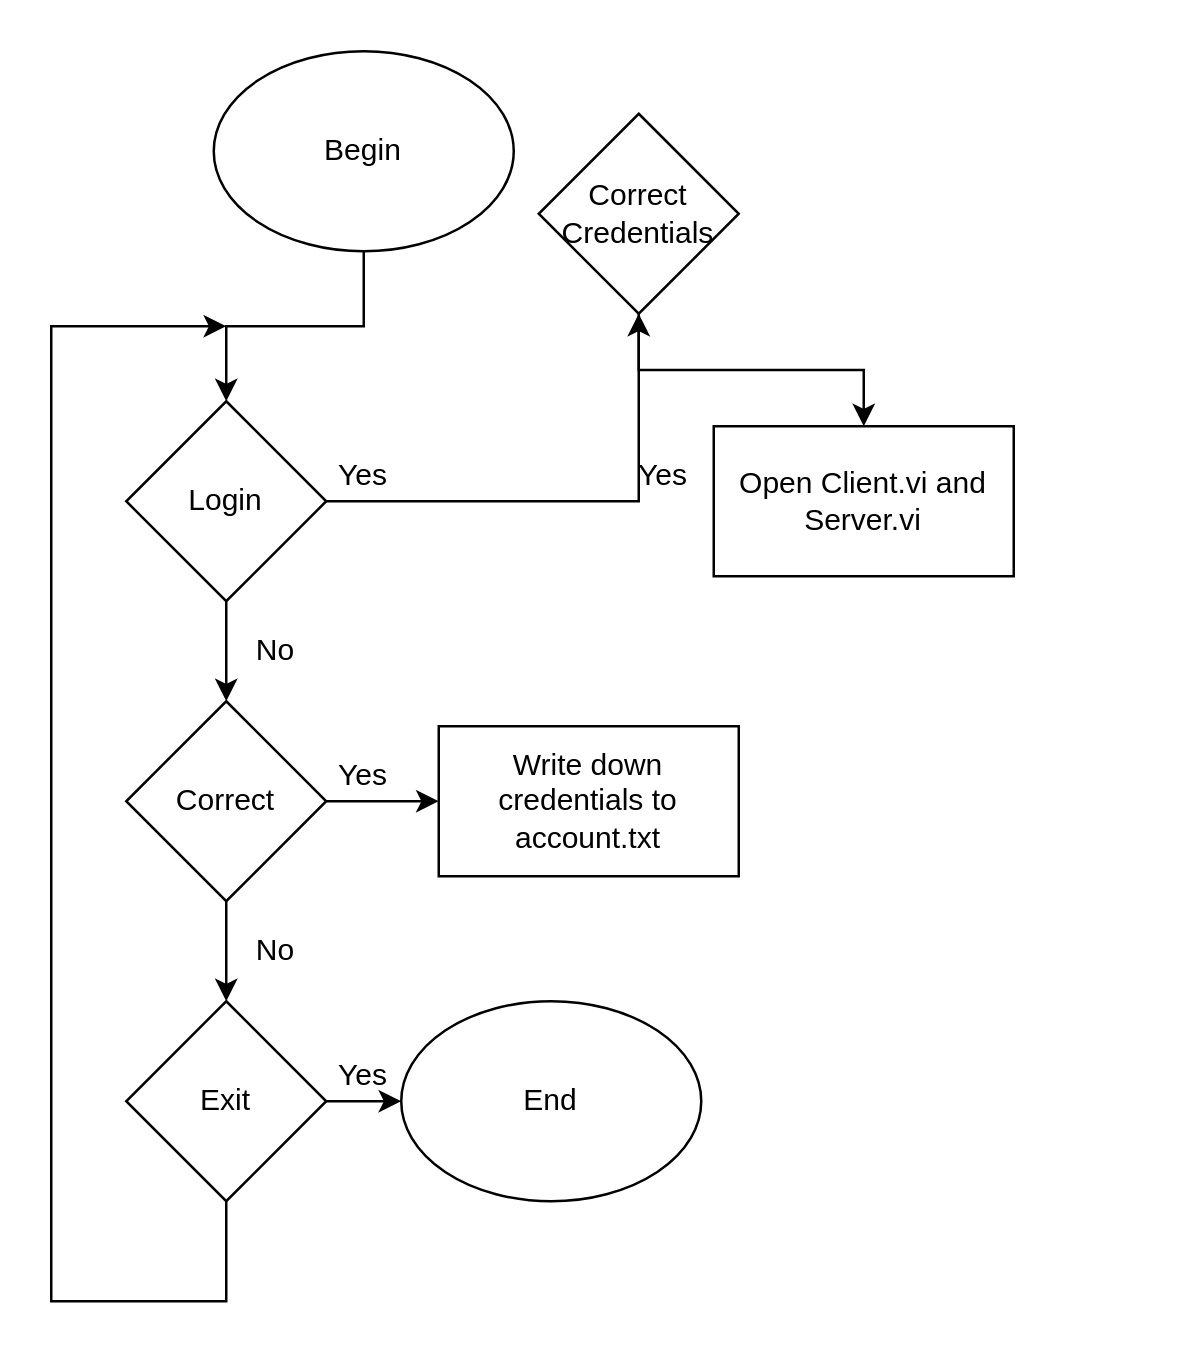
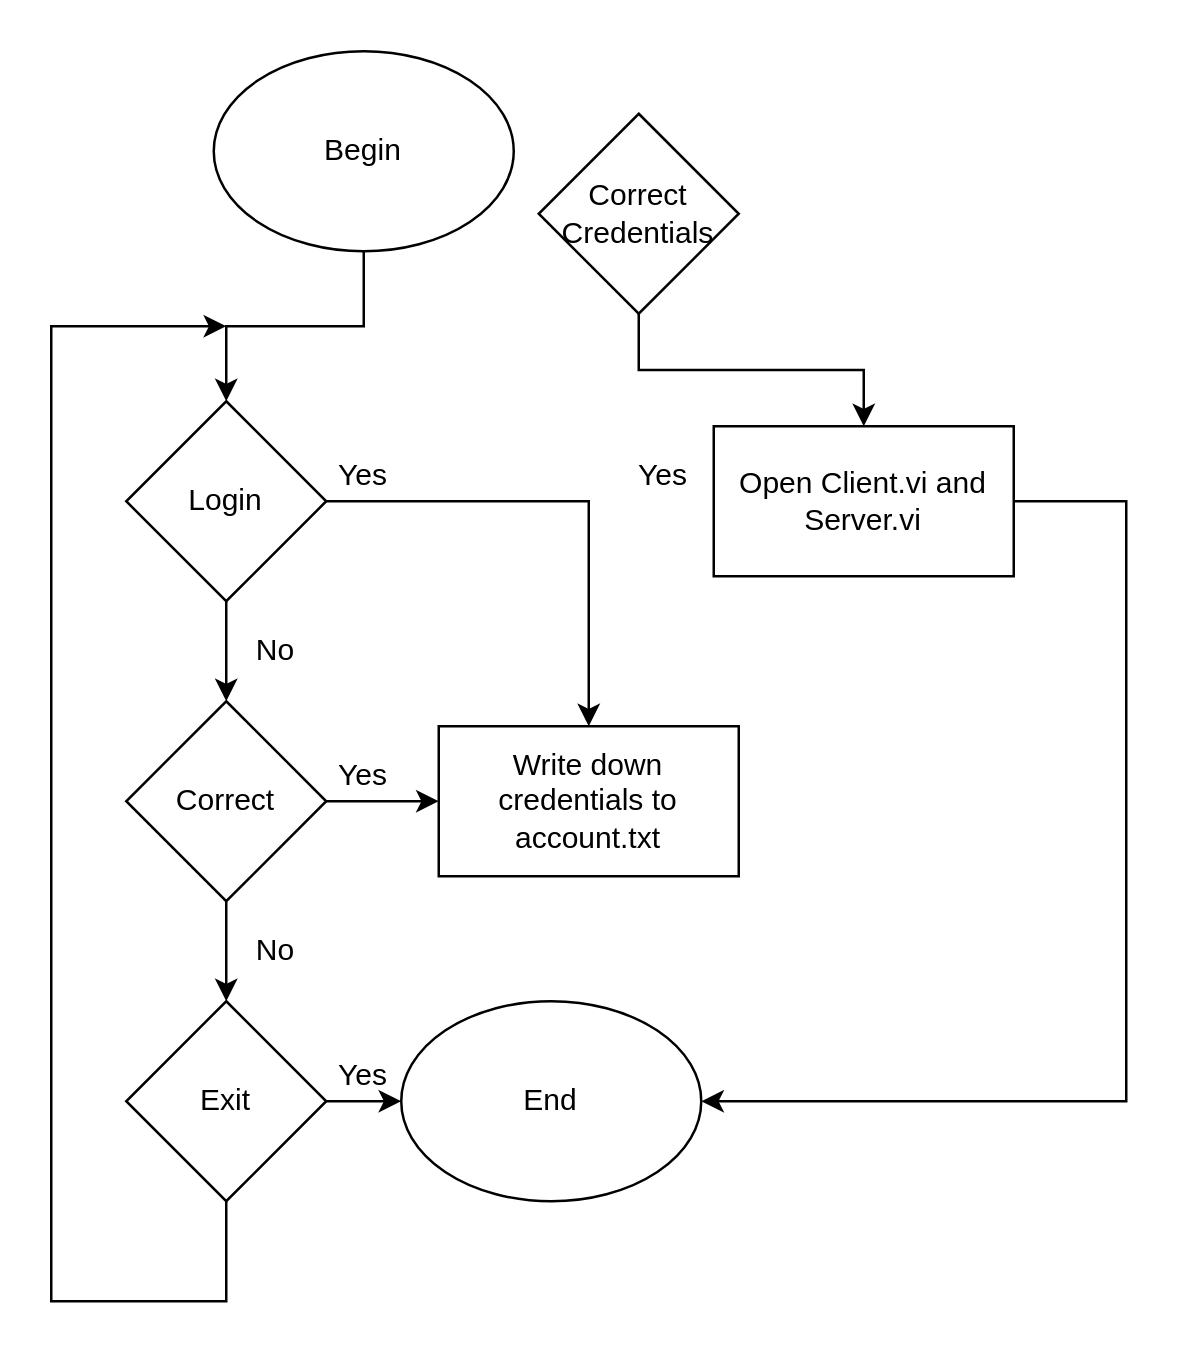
edge "Login" -> "Correct Credentials": now "Login" -> "Write down credentials to account.txt"
edge "Open Client.vi and Server.vi" -> "End": added
